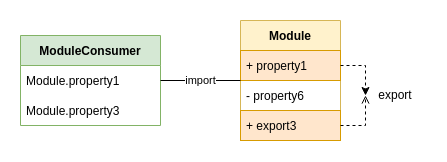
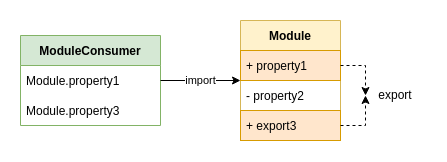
edge "Module.property1" -- "Module": arrowhead none -> classic
node "- property6": label "- property6" -> "- property2"
edge "+ export3" -> "export": arrowhead open -> classic
